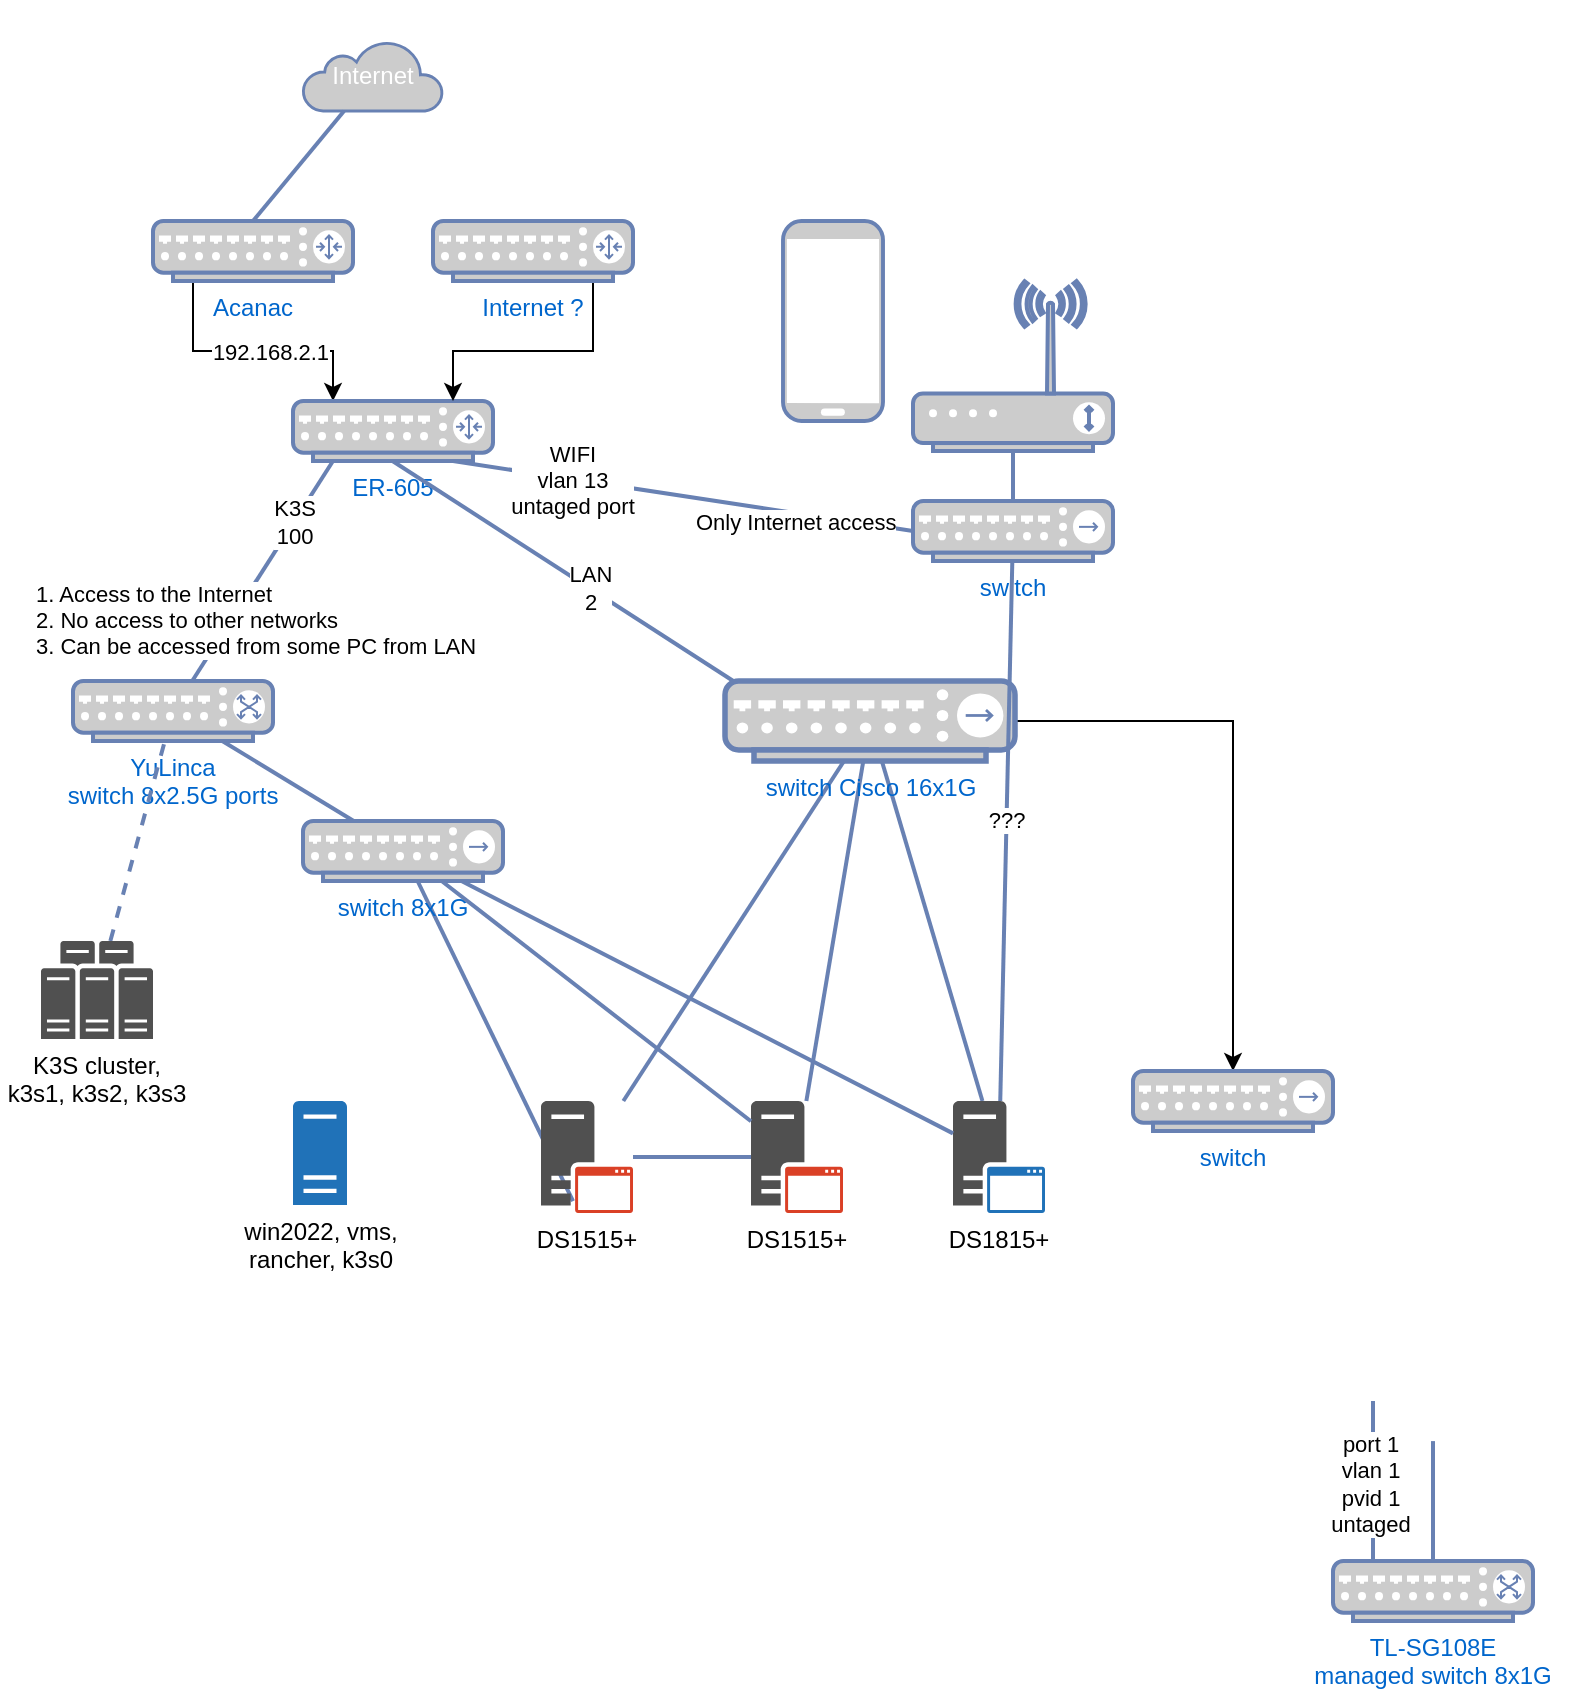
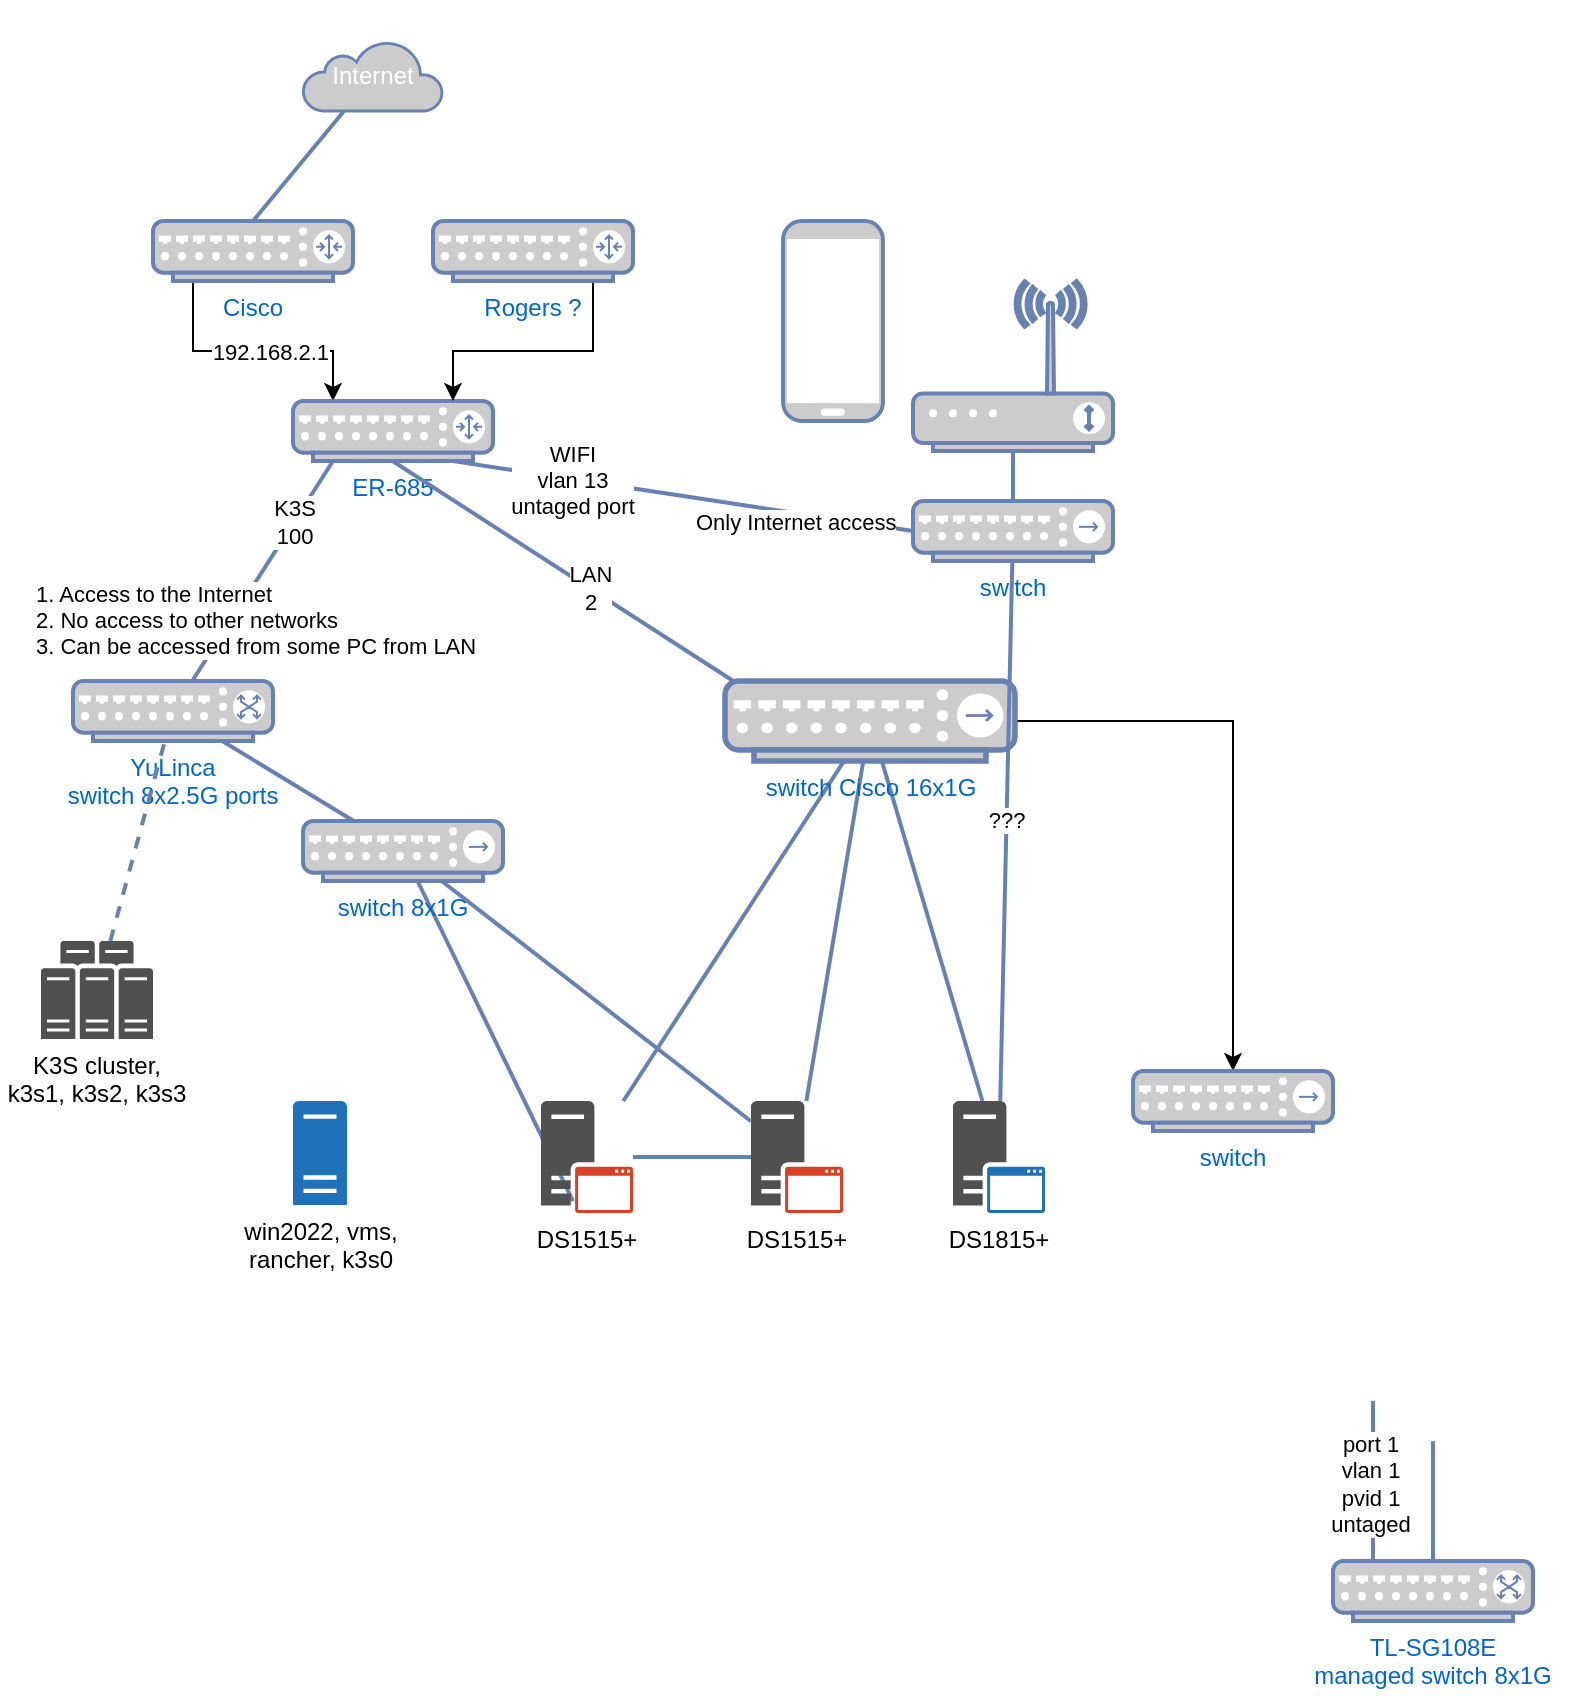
node "Acanac": label "Acanac" -> "Cisco"
node "Internet ?": label "Internet ?" -> "Rogers ?"
node "ER-605": label "ER-605" -> "ER-685"
edge "switch 8x1G" -- "DS1815+": removed
